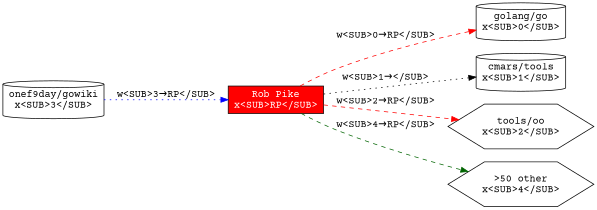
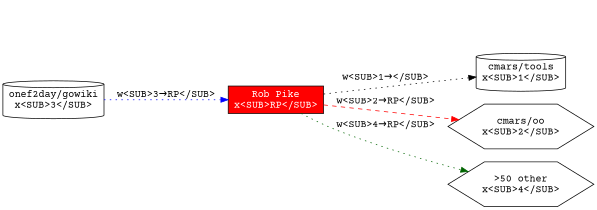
node "golang/go x<SUB>0</SUB>": removed
node "onef9day/gowiki x<SUB>3</SUB>": label "onef9day/gowiki x<SUB>3</SUB>" -> "onef2day/gowiki x<SUB>3</SUB>"
node "tools/oo x<SUB>2</SUB>": label "tools/oo x<SUB>2</SUB>" -> "cmars/oo x<SUB>2</SUB>"
edge "Rob Pike x<SUB>RP</SUB>" -> ">50 other x<SUB>4</SUB>": style dashed -> dotted
